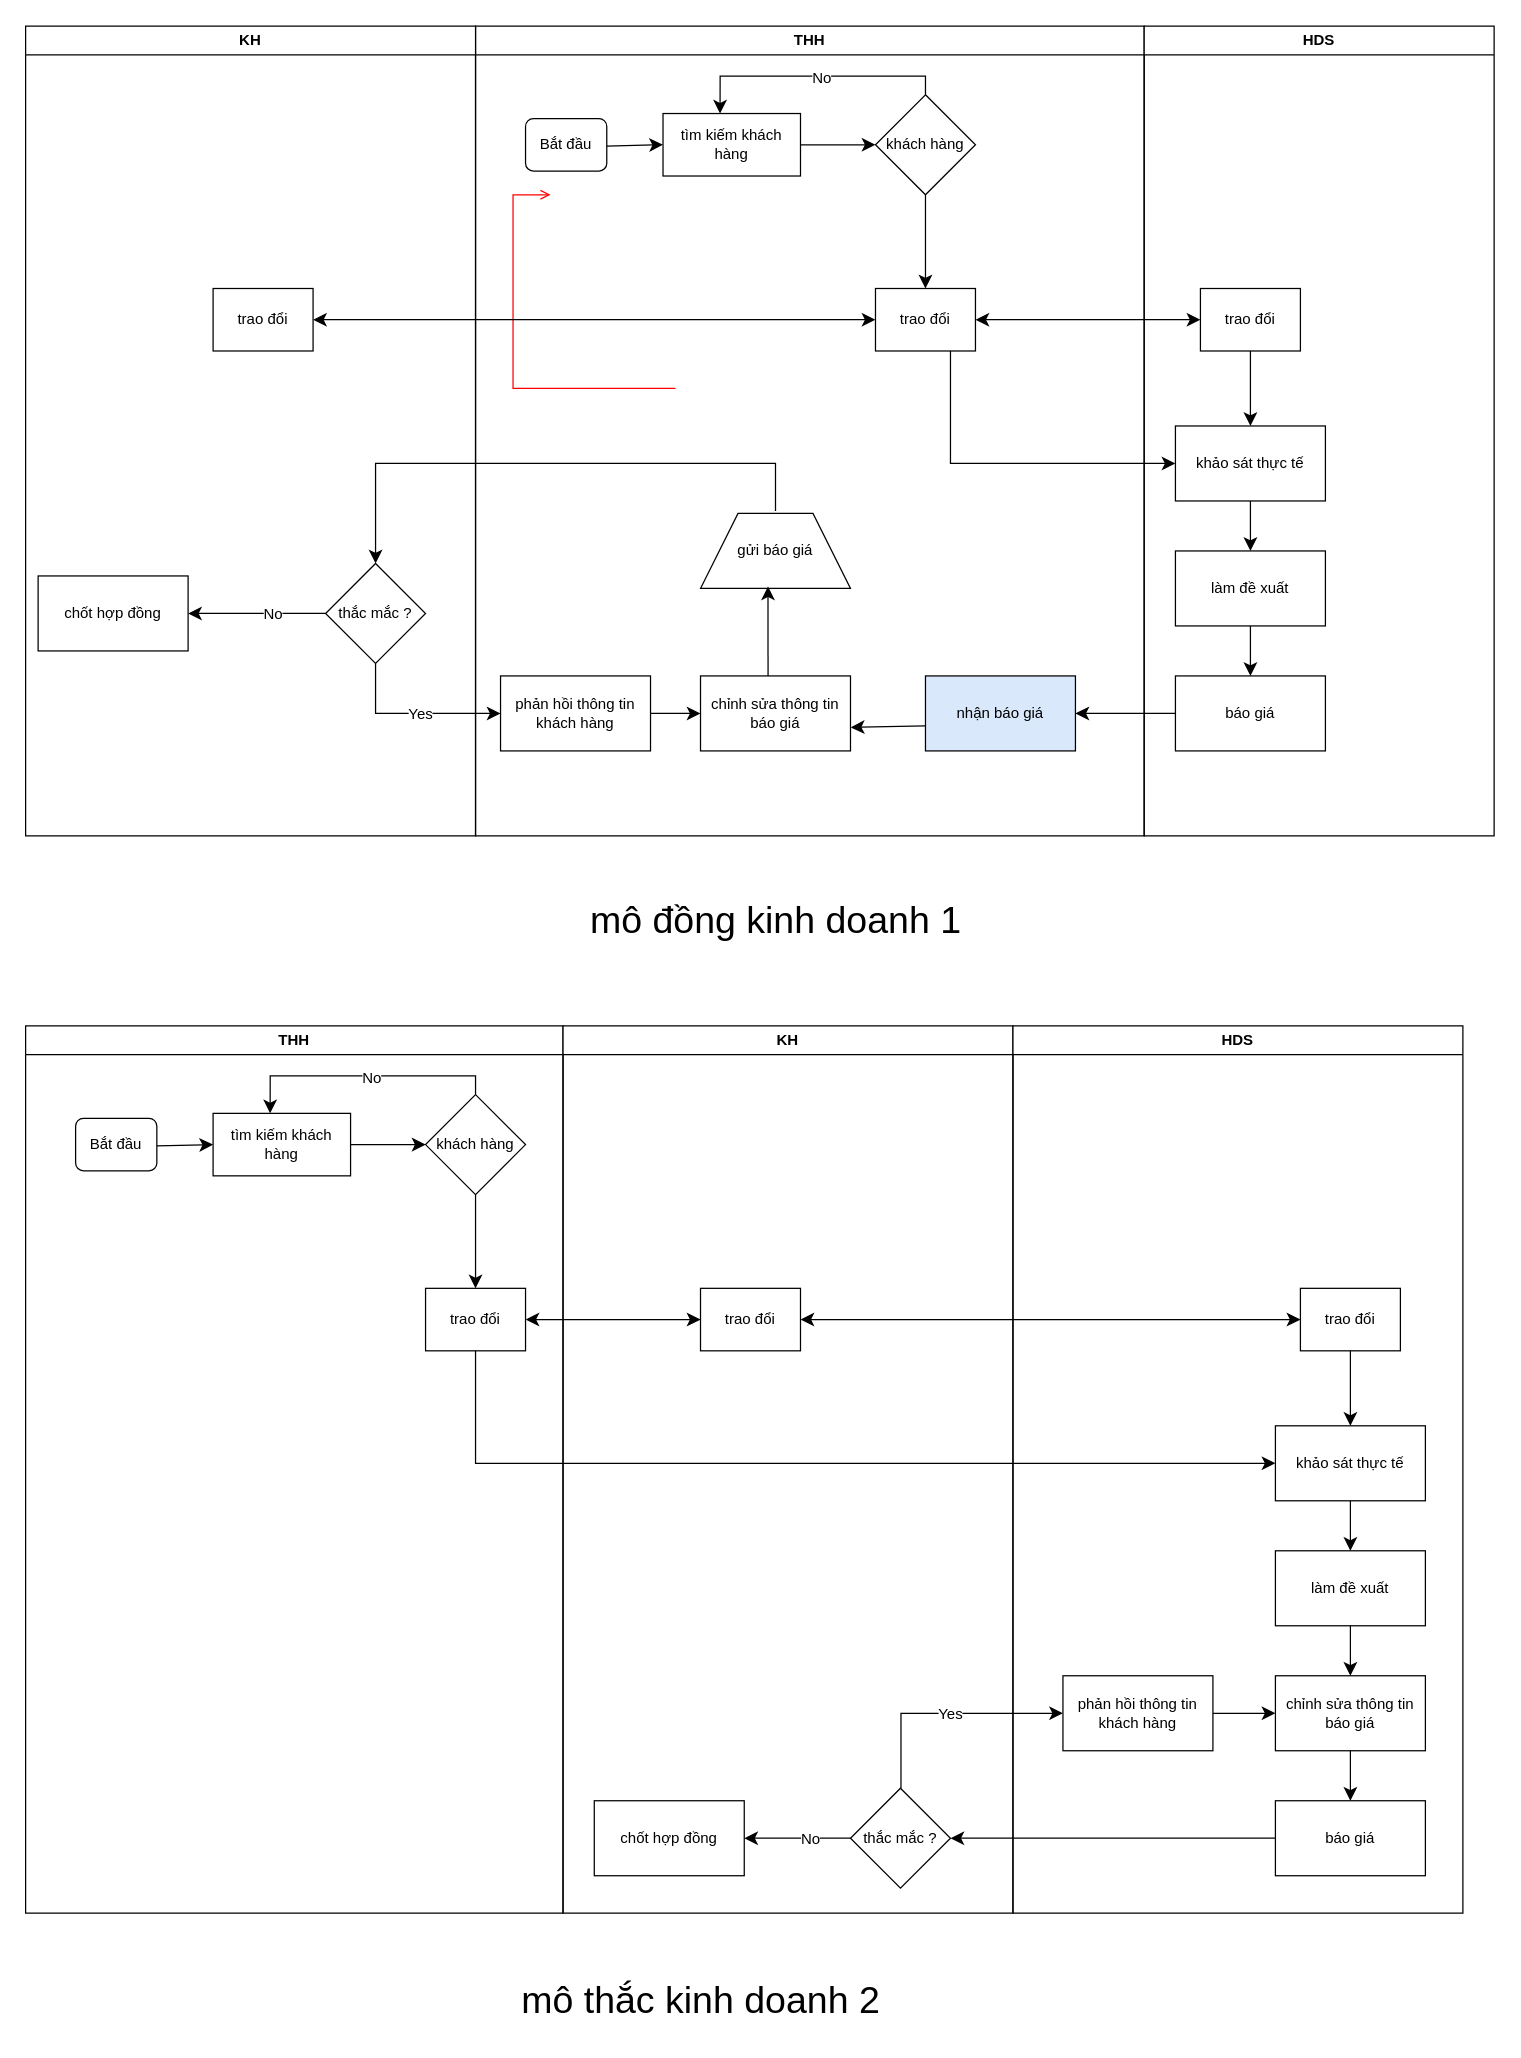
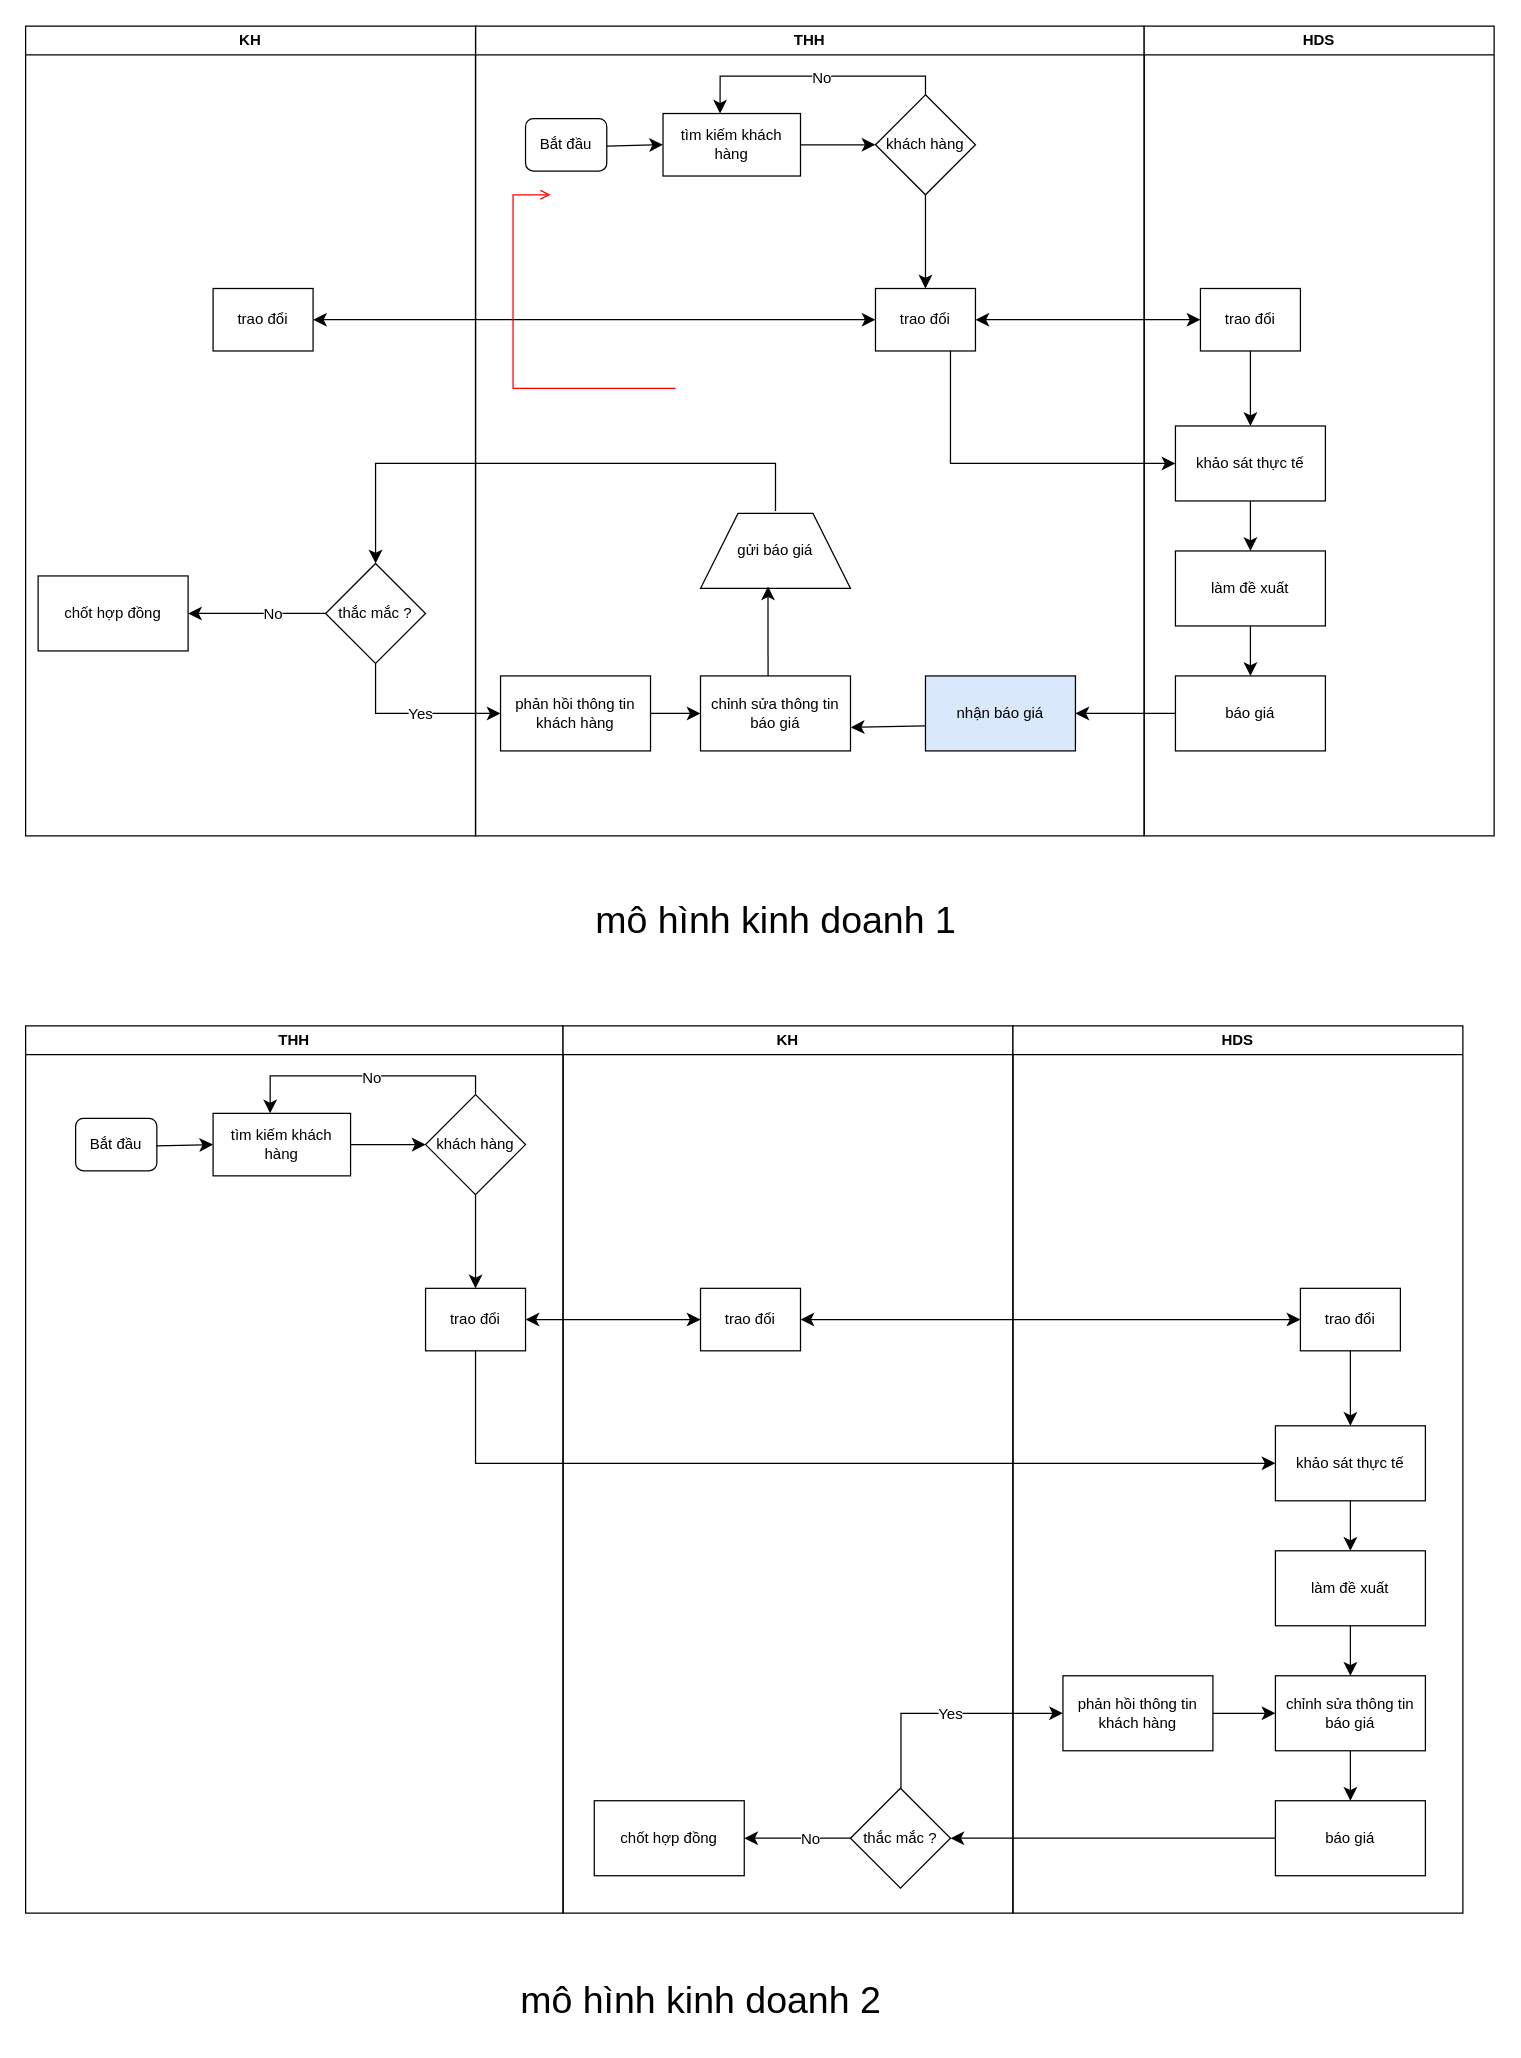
node "mô đồng kinh doanh 1": label "mô đồng kinh doanh 1" -> "mô hình kinh doanh 1"
node "mô thắc kinh doanh 2": label "mô thắc kinh doanh 2" -> "mô hình kinh doanh 2"
